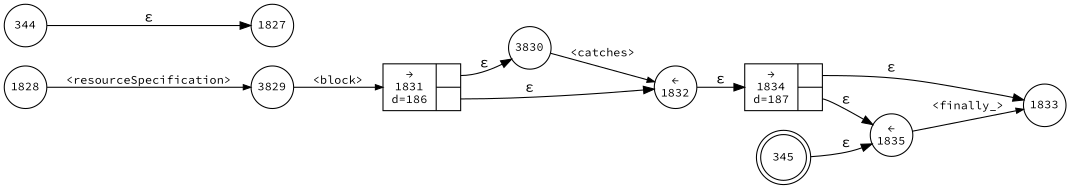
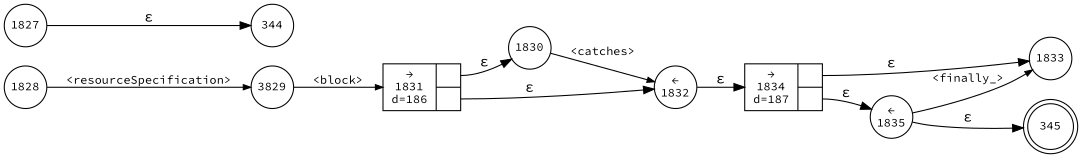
edge "344" -> "1827": reversed
node "3830": label "3830" -> "1830"
edge "345" -> "← 1835": reversed
